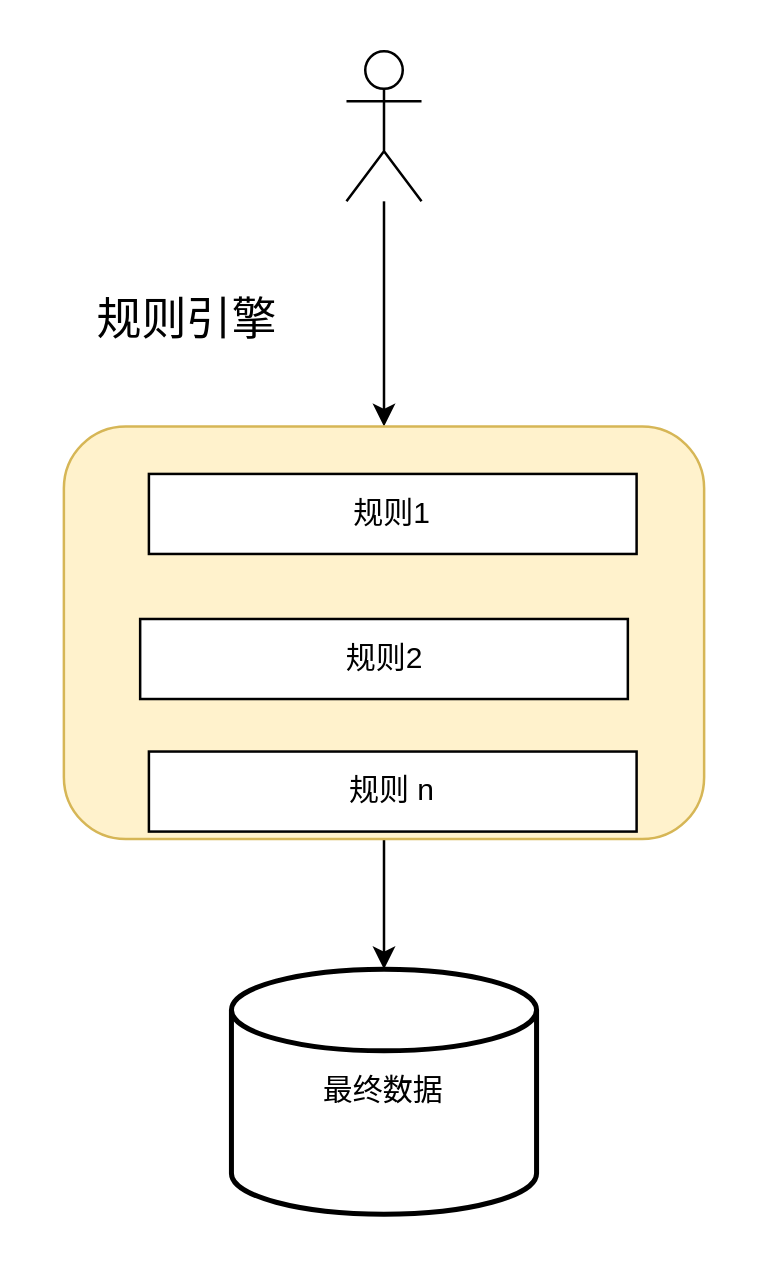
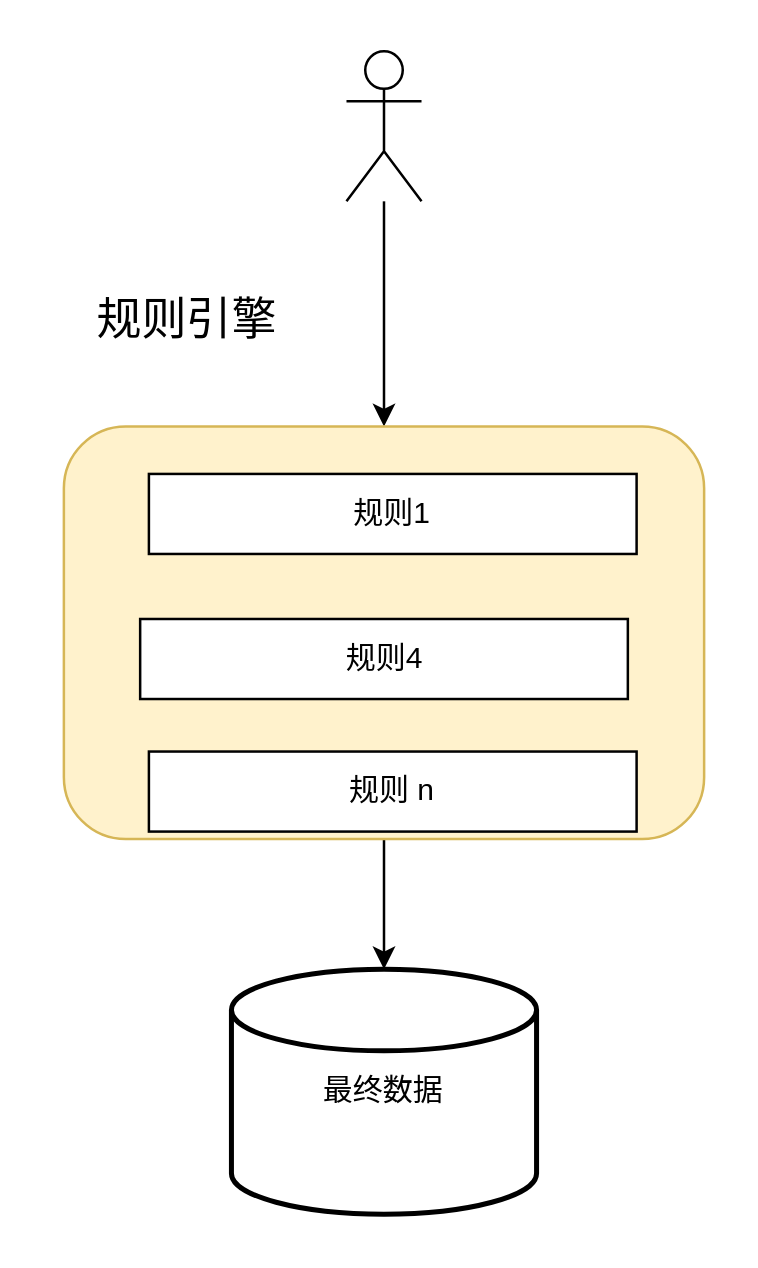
node "规则2": label "规则2" -> "规则4"
